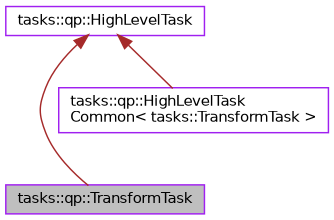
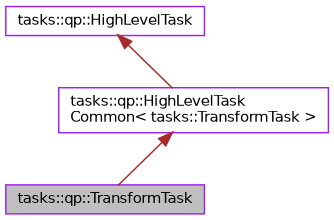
edge "tasks::qp::TransformTask" -> "tasks::qp::HighLevelTask": now "tasks::qp::TransformTask" -> "tasks::qp::HighLevelTask Common< tasks::TransformTask >"
